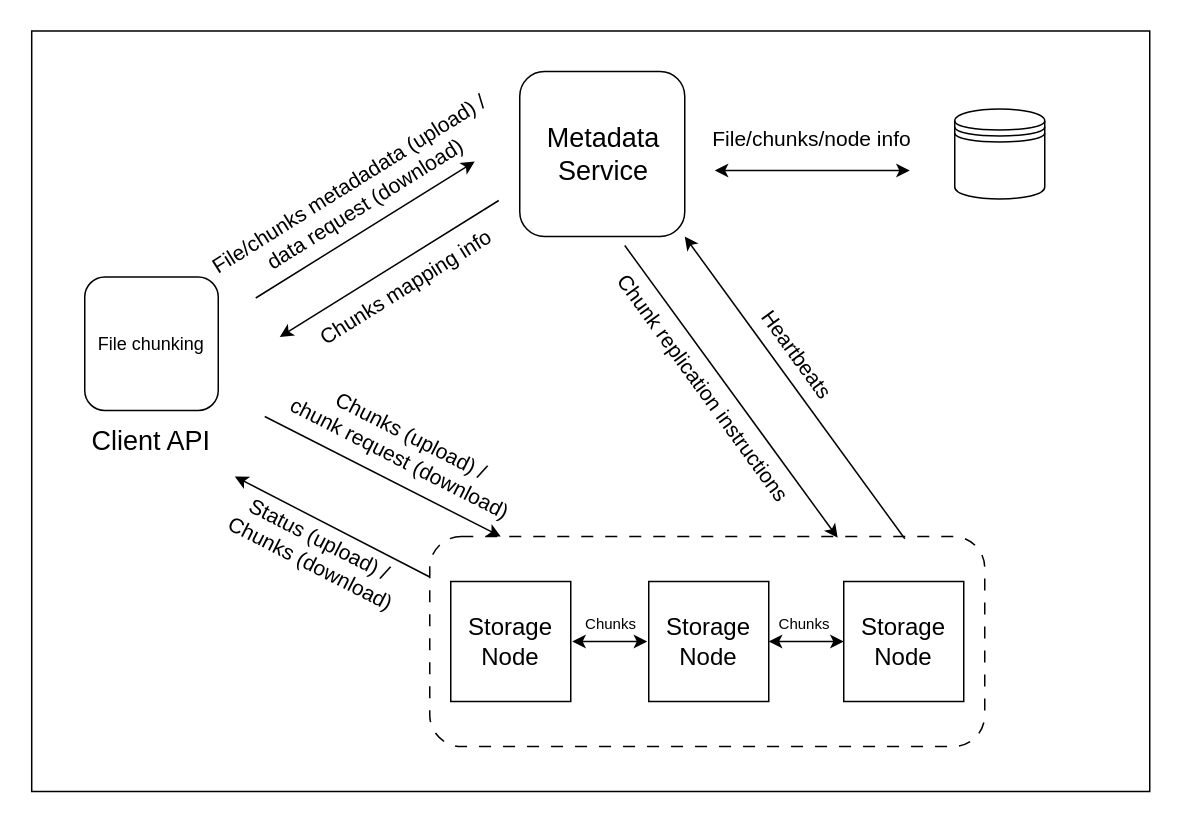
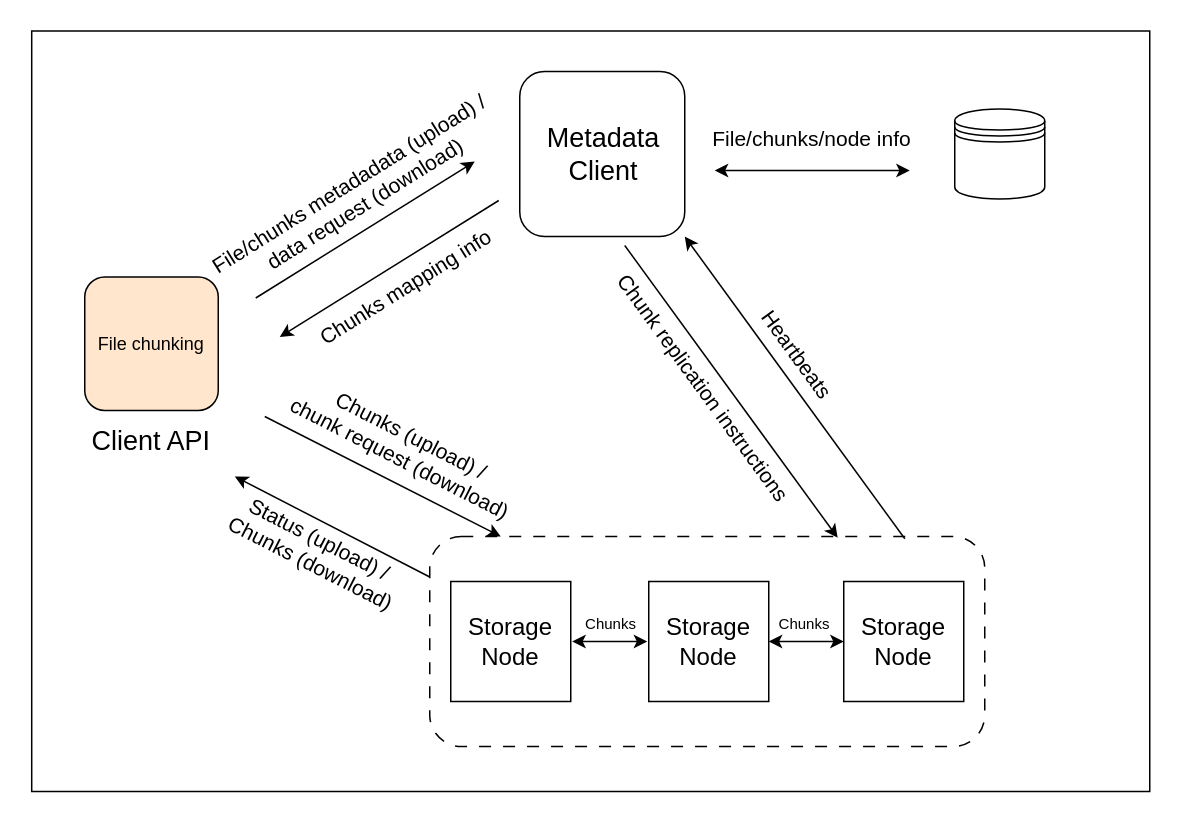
node "Metadata Service": label "Metadata Service" -> "Metadata Client"
node "File chunking": fillcolor #ffffff -> #ffe6cc
